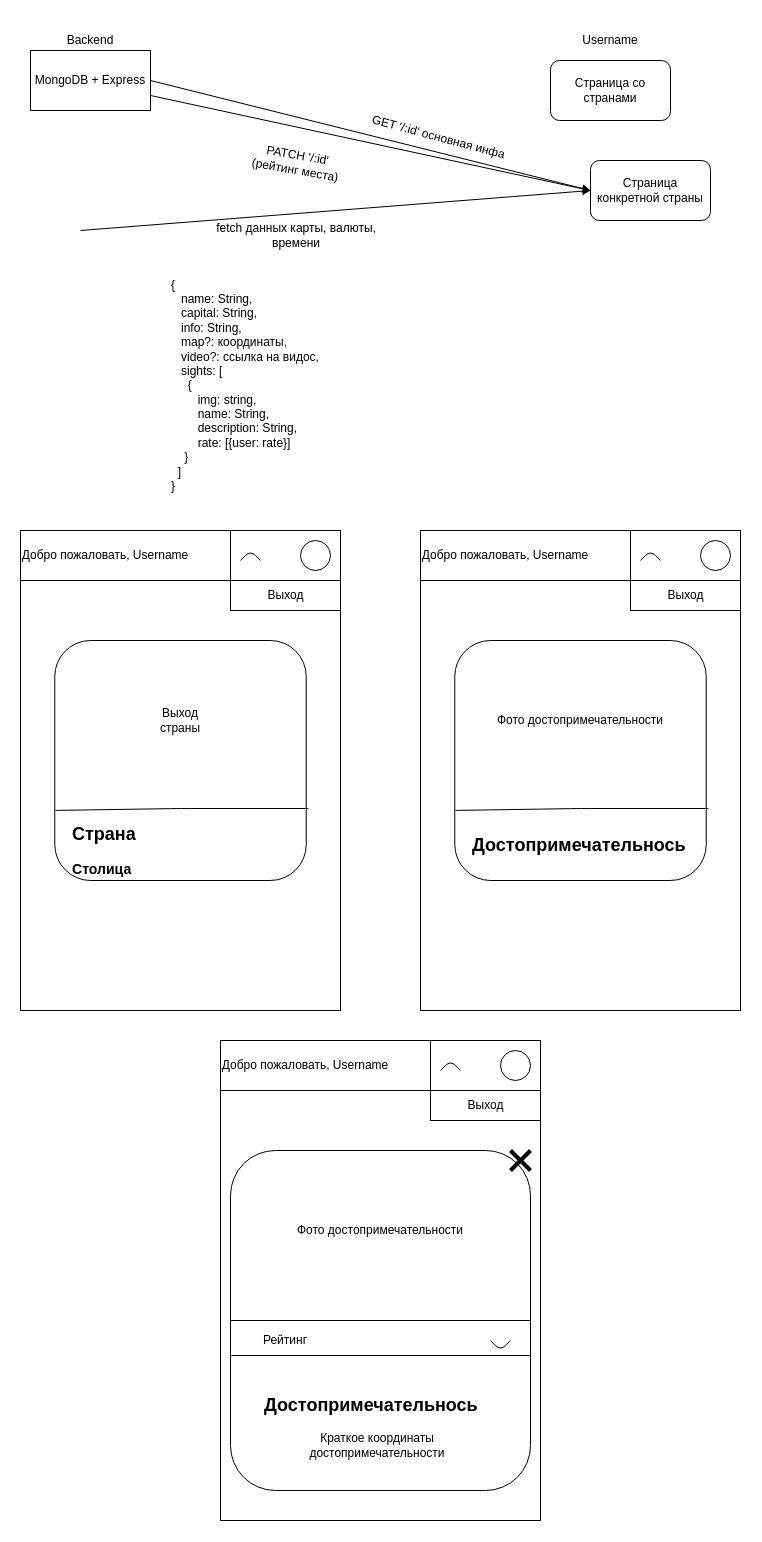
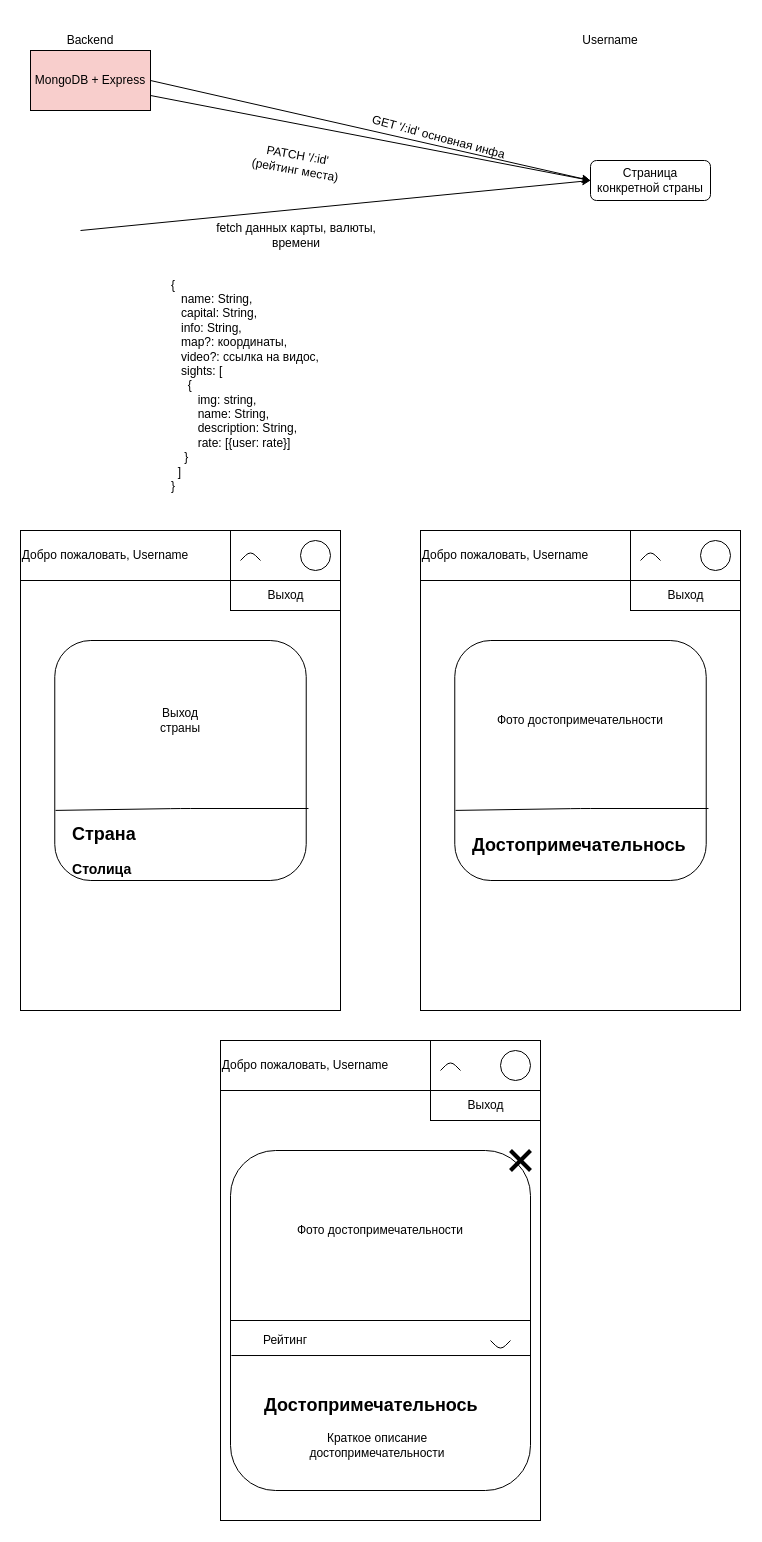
node "MongoDB + Express": fillcolor #ffffff -> #f8cecc
node "Страница со странами": removed
node "Страница конкретной страны": size 120x60 -> 120x40
node "Краткое координаты достопримечательности": label "Краткое координаты достопримечательности" -> "Краткое описание достопримечательности"
